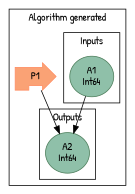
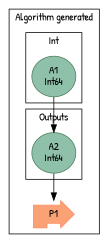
cluster "Inputs": label "Inputs" -> "Int"
edge "P1" -> "A2 Int64": reversed
